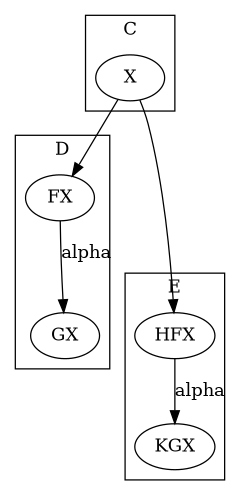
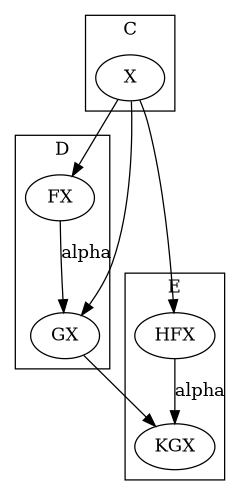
edge "X" -> "GX": added
edge "GX" -> "KGX": added
